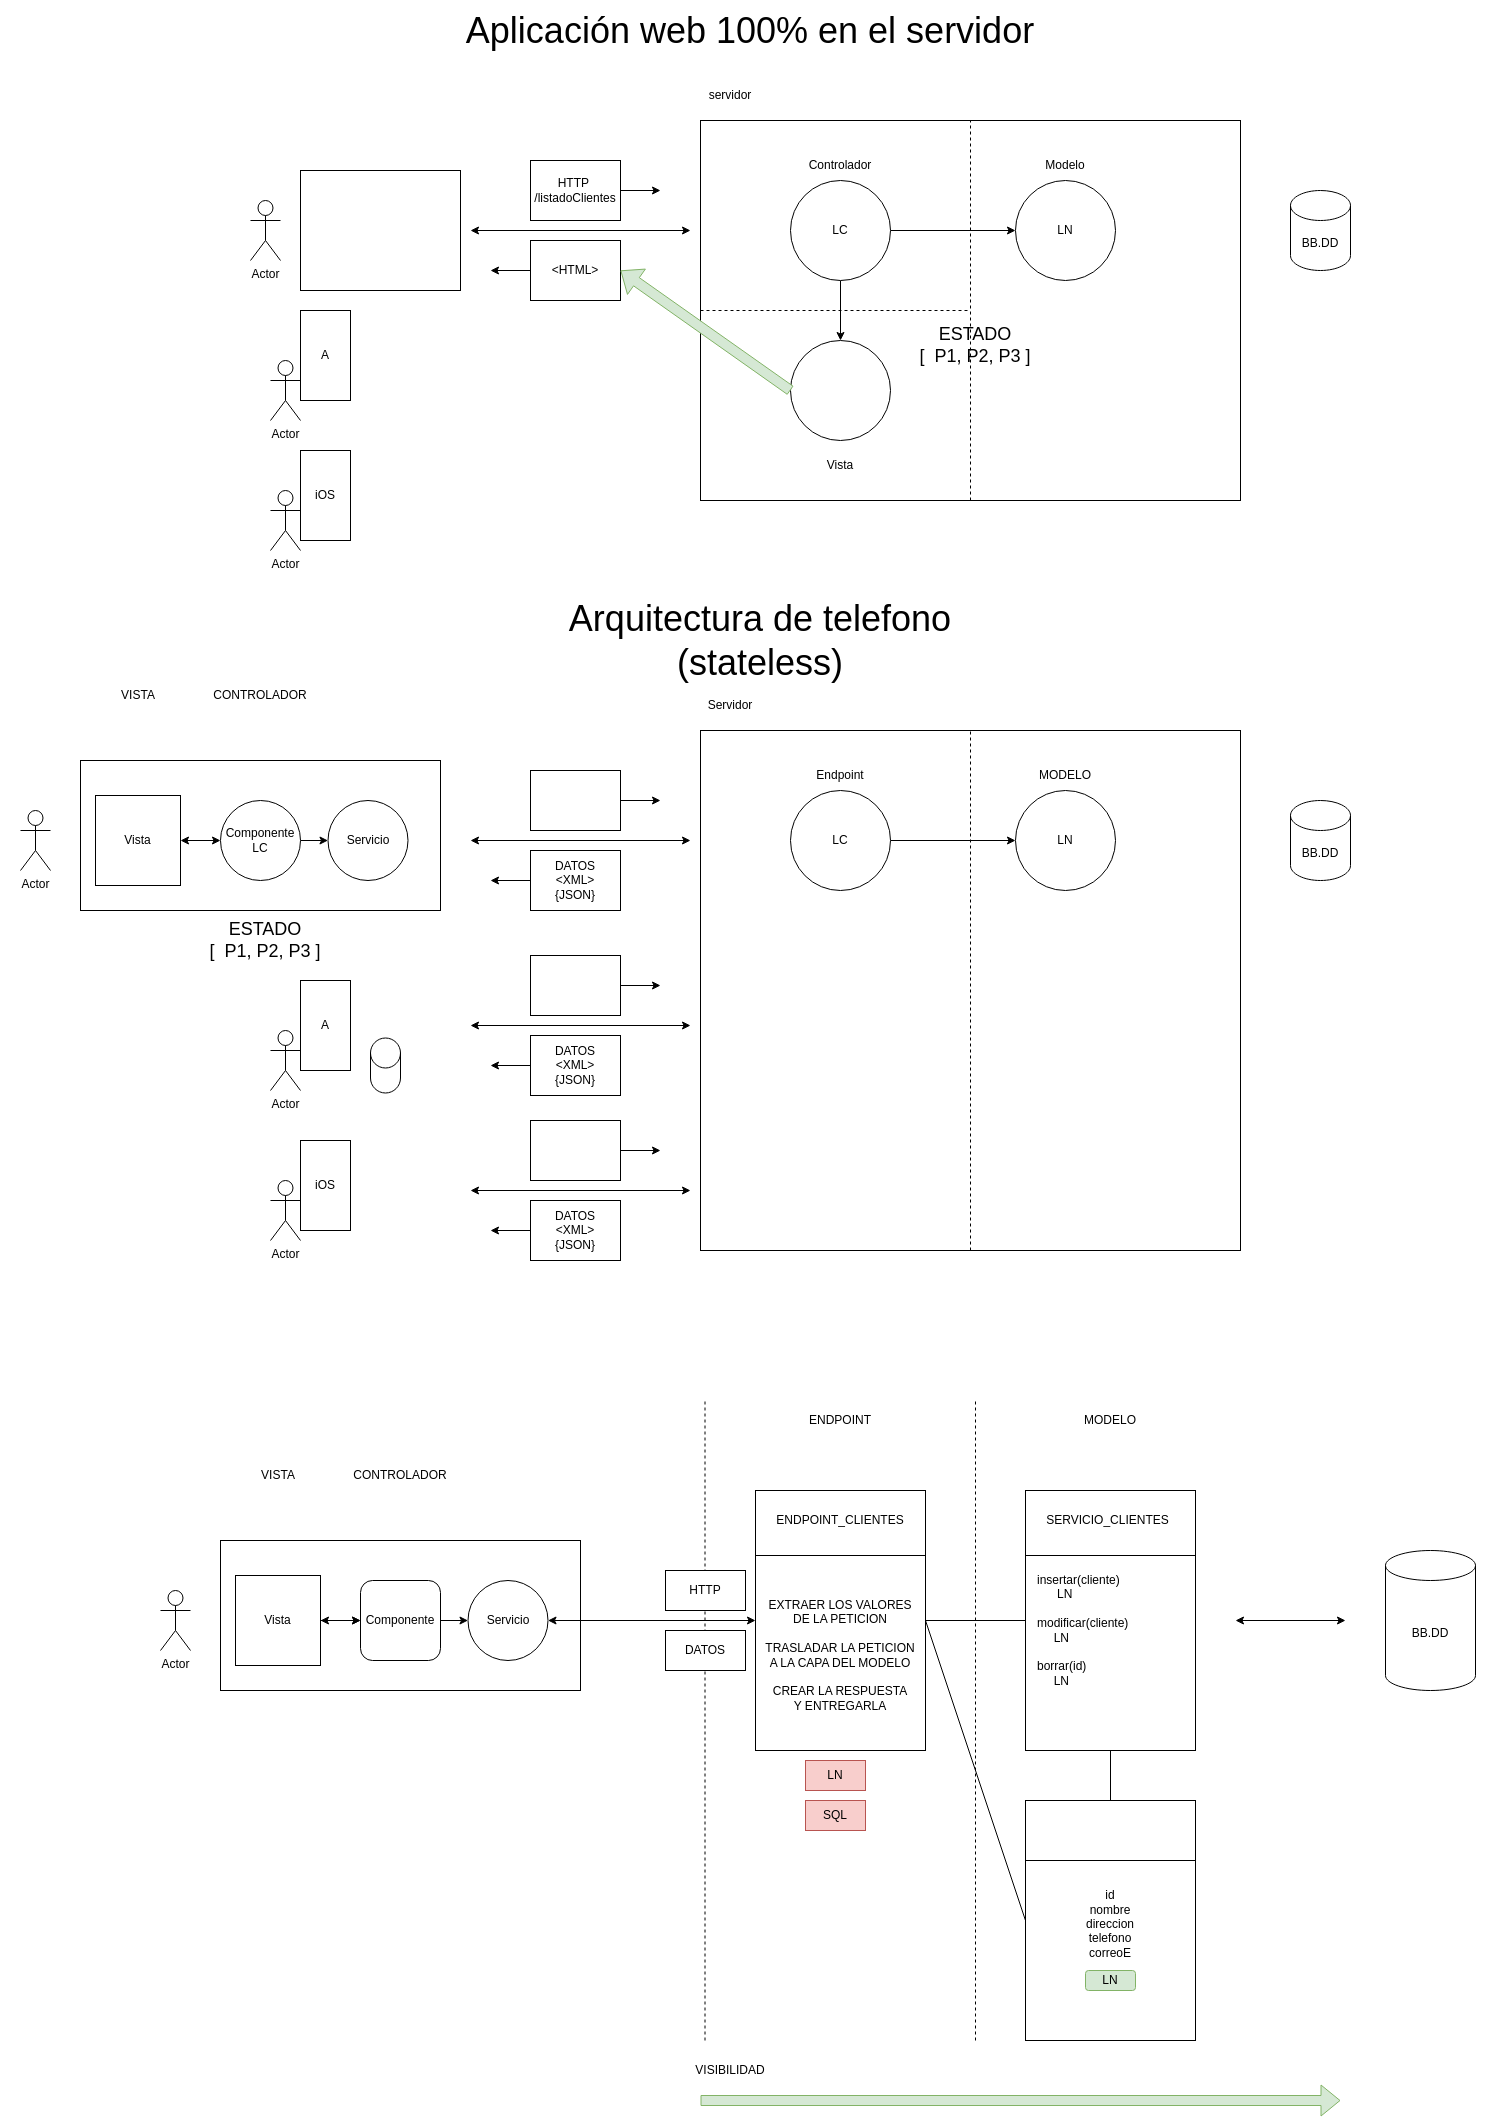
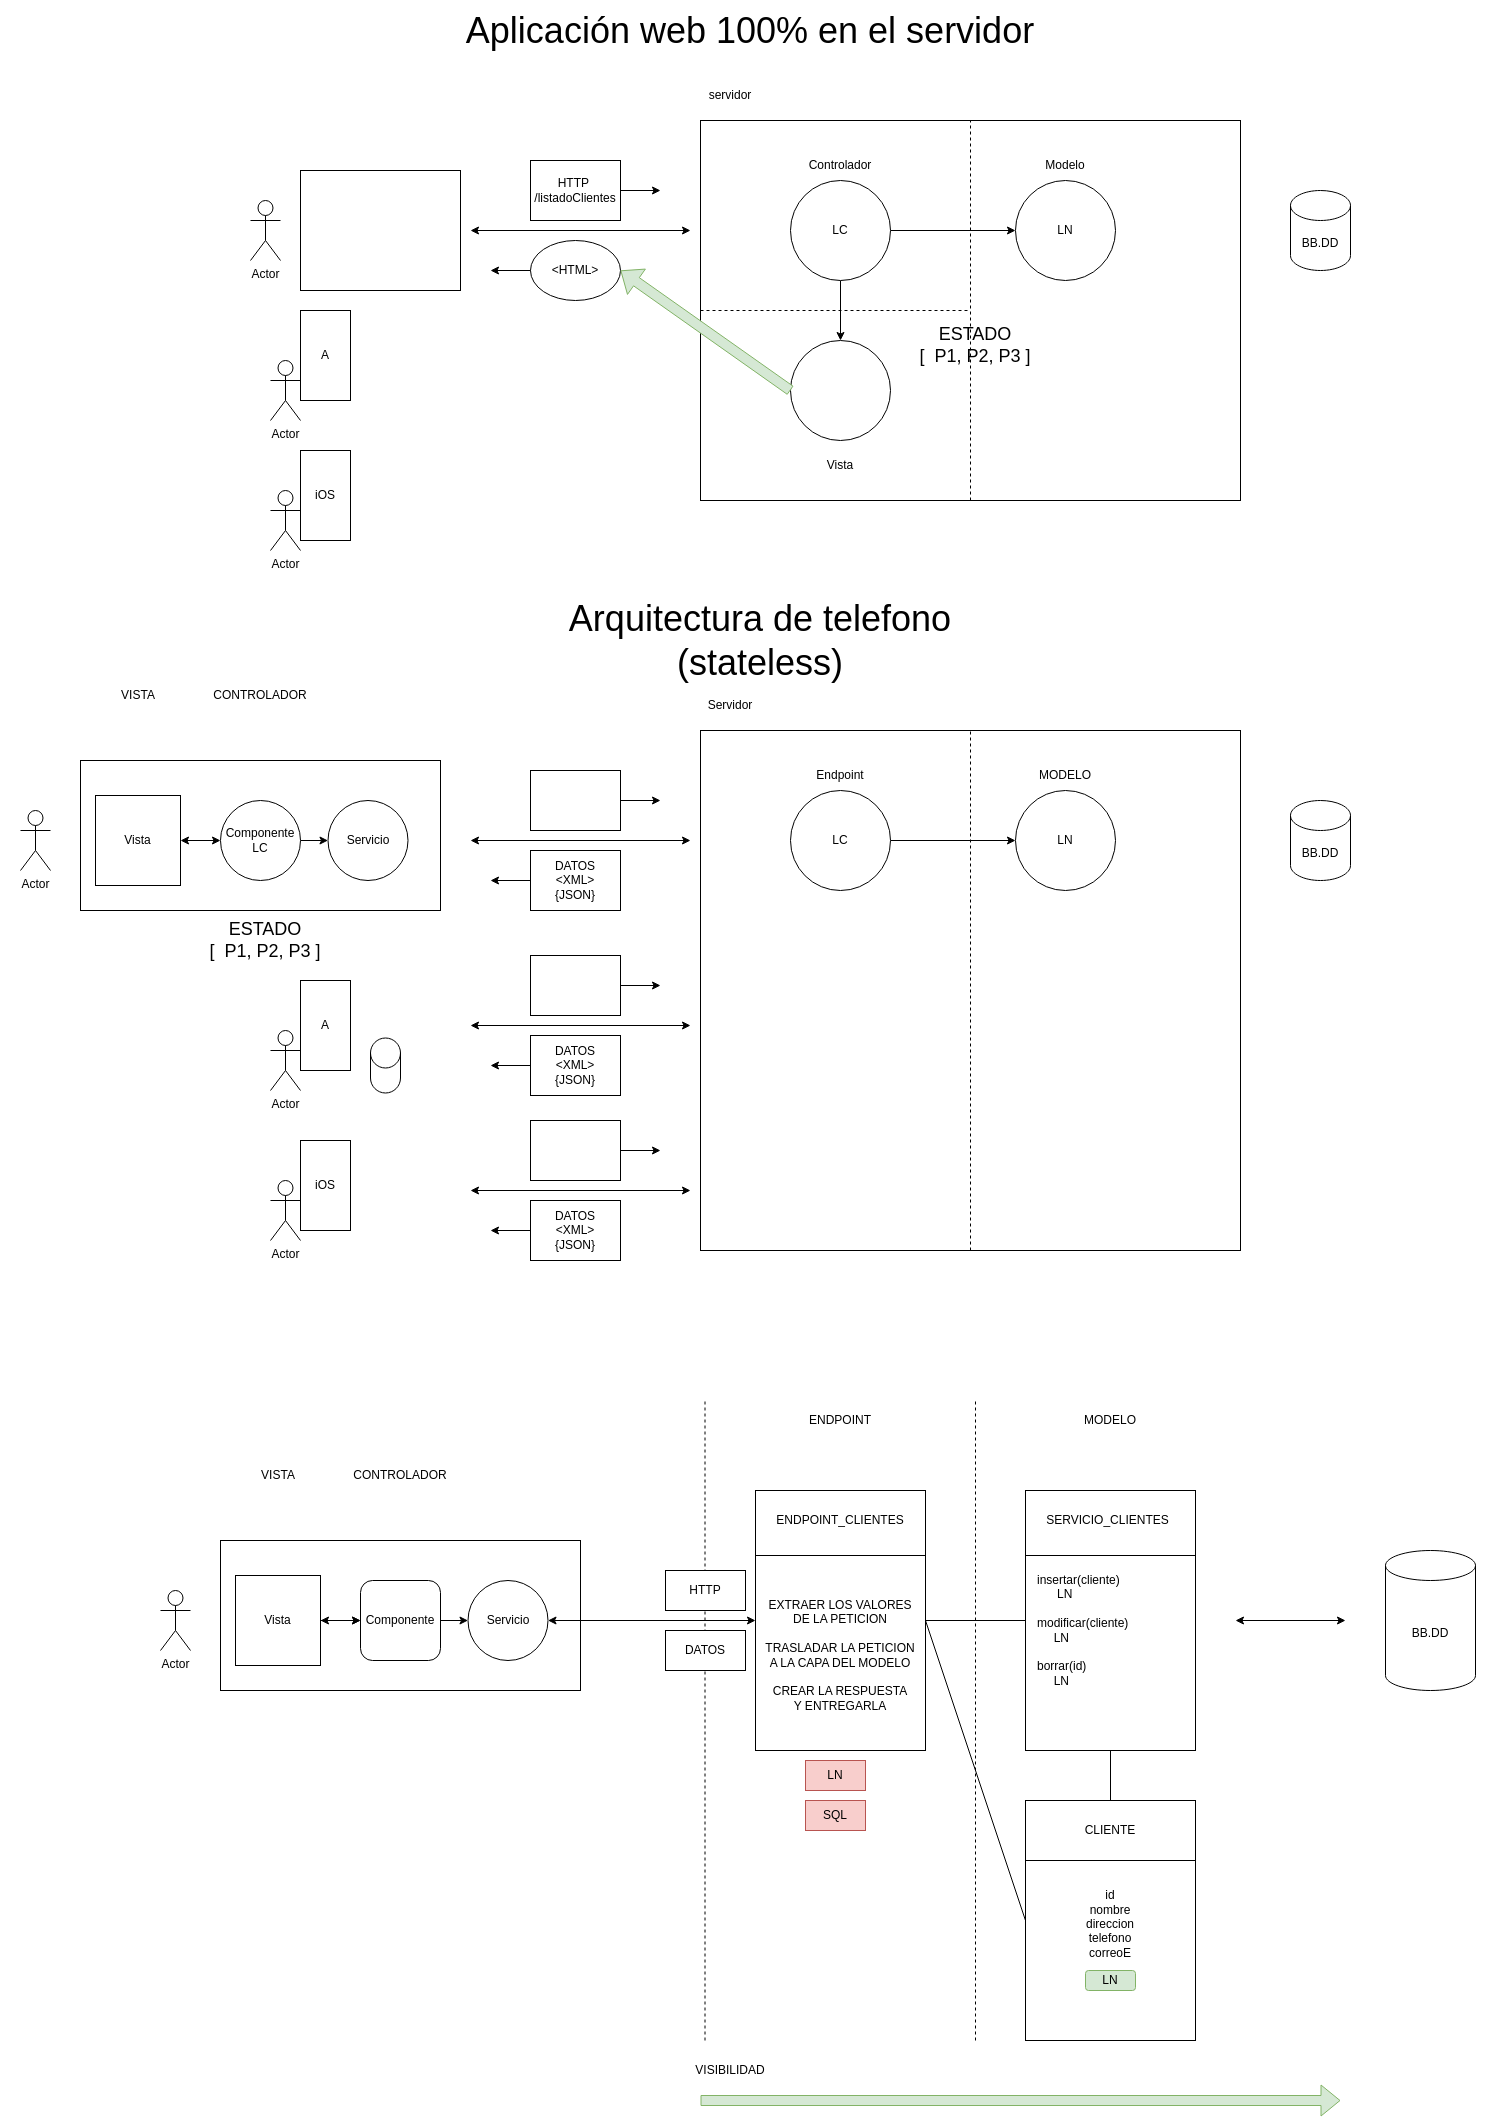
node "<HTML>": shape rectangle -> ellipse
node "CLIENTE": added
